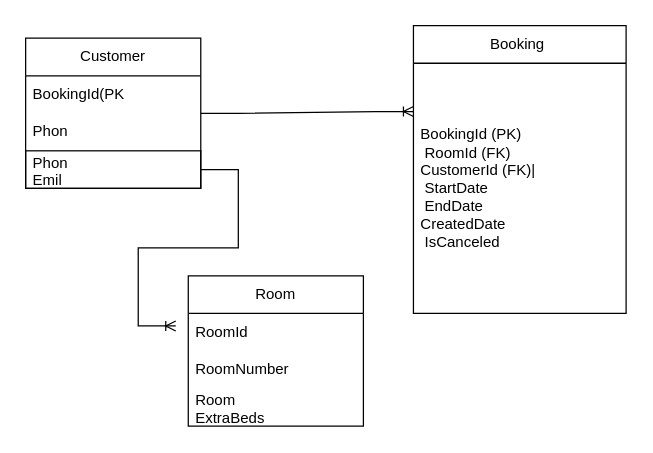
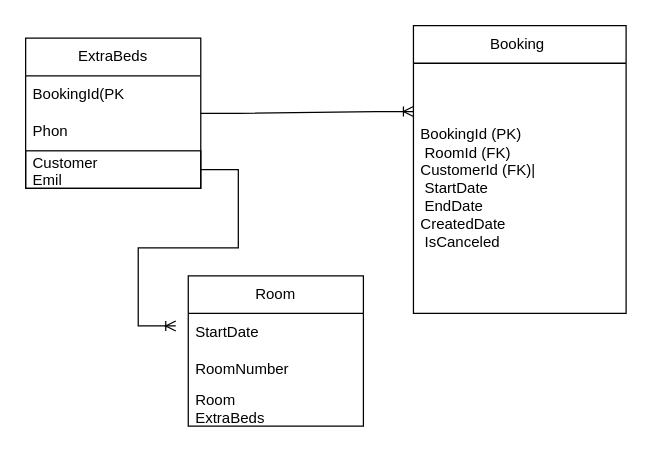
node "Customer": label "Customer" -> "ExtraBeds"
node "Phon Emil": label "Phon Emil" -> "Customer Emil"
node "RoomId": label "RoomId" -> "StartDate"
